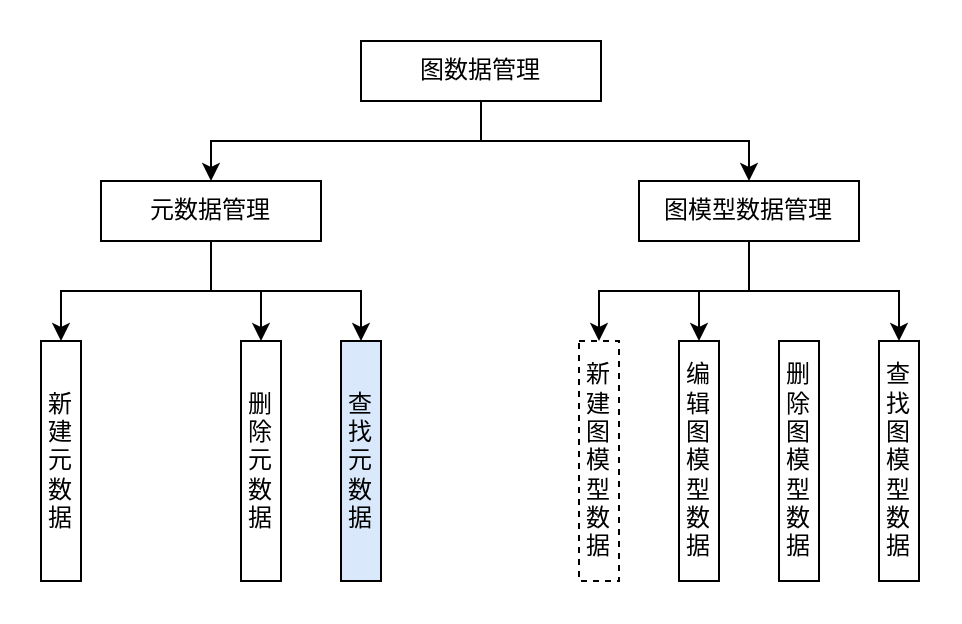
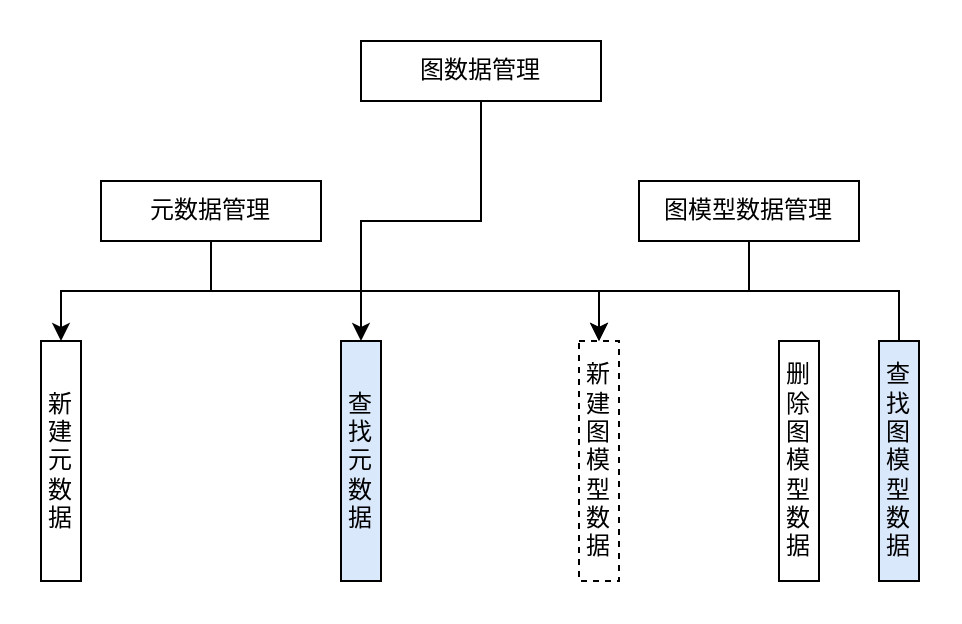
edge "图数据管理" -> "元数据管理": removed
edge "图数据管理" -> "图模型数据管理": now "图数据管理" -> "查找元数据"
edge "元数据管理" -> "查找元数据": now "元数据管理" -> "新建图模型数据"
edge "元数据管理" -> "删除元数据": removed
edge "图模型数据管理" -> "编辑图模型数据": removed
edge "图模型数据管理" -> "查找图模型数据": arrowhead classic -> none
node "删除元数据": removed
node "编辑图模型数据": removed
node "查找图模型数据": fillcolor #ffffff -> #dae8fc
